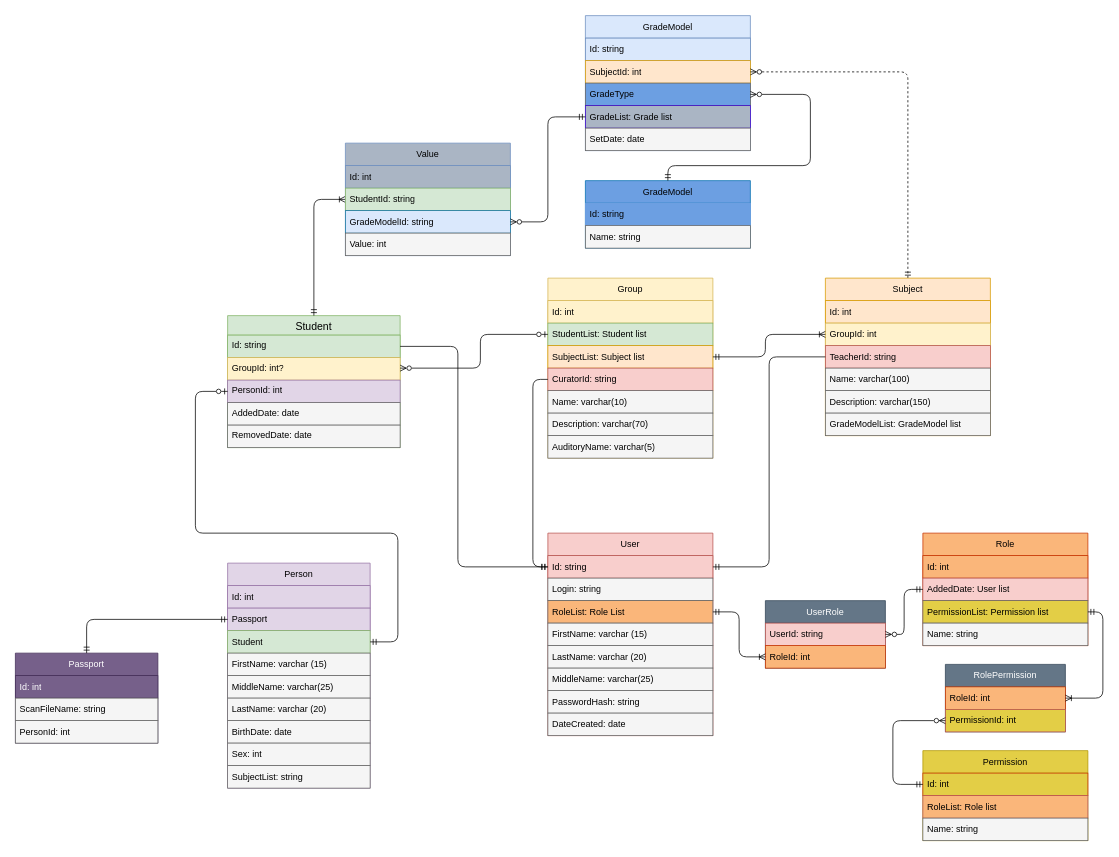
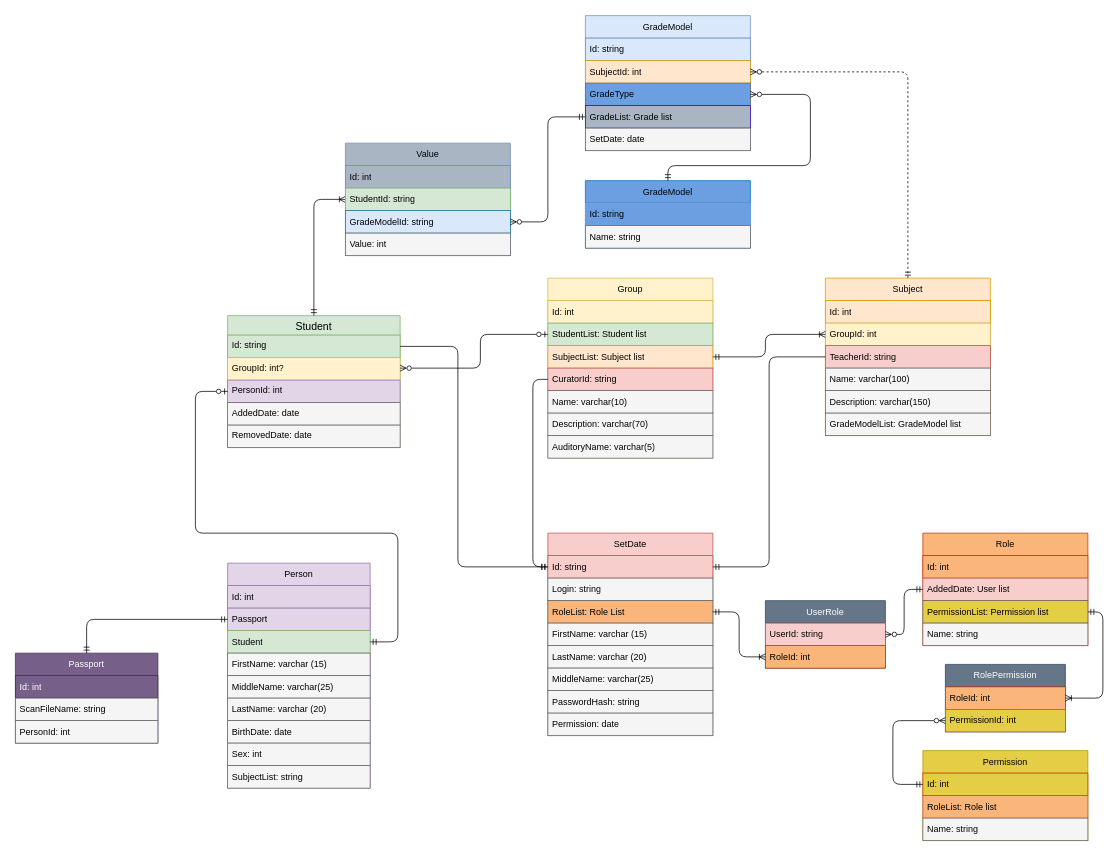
node "User": label "User" -> "SetDate"
node "DateCreated: date": label "DateCreated: date" -> "Permission: date"
